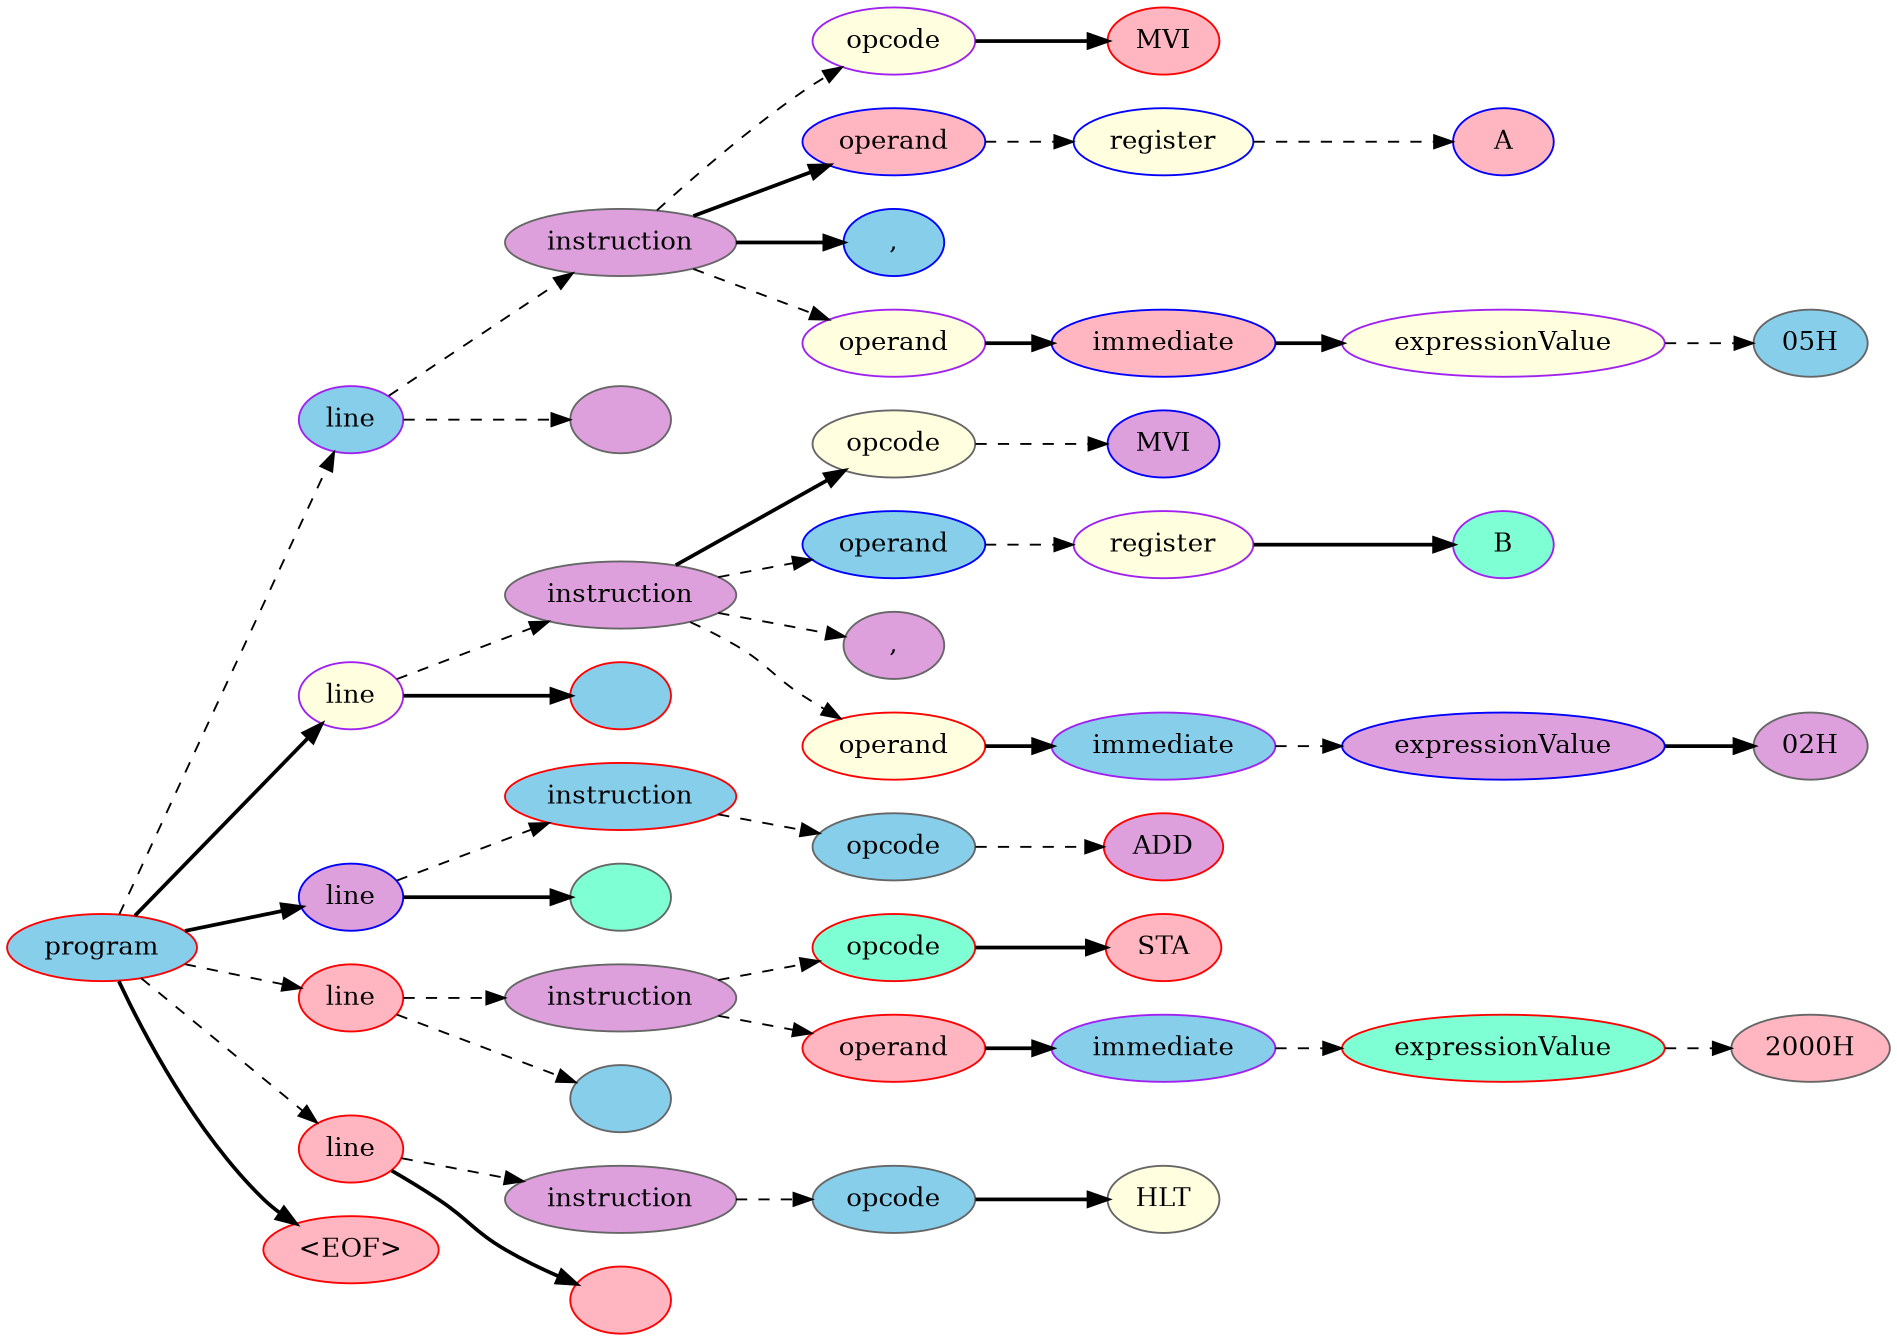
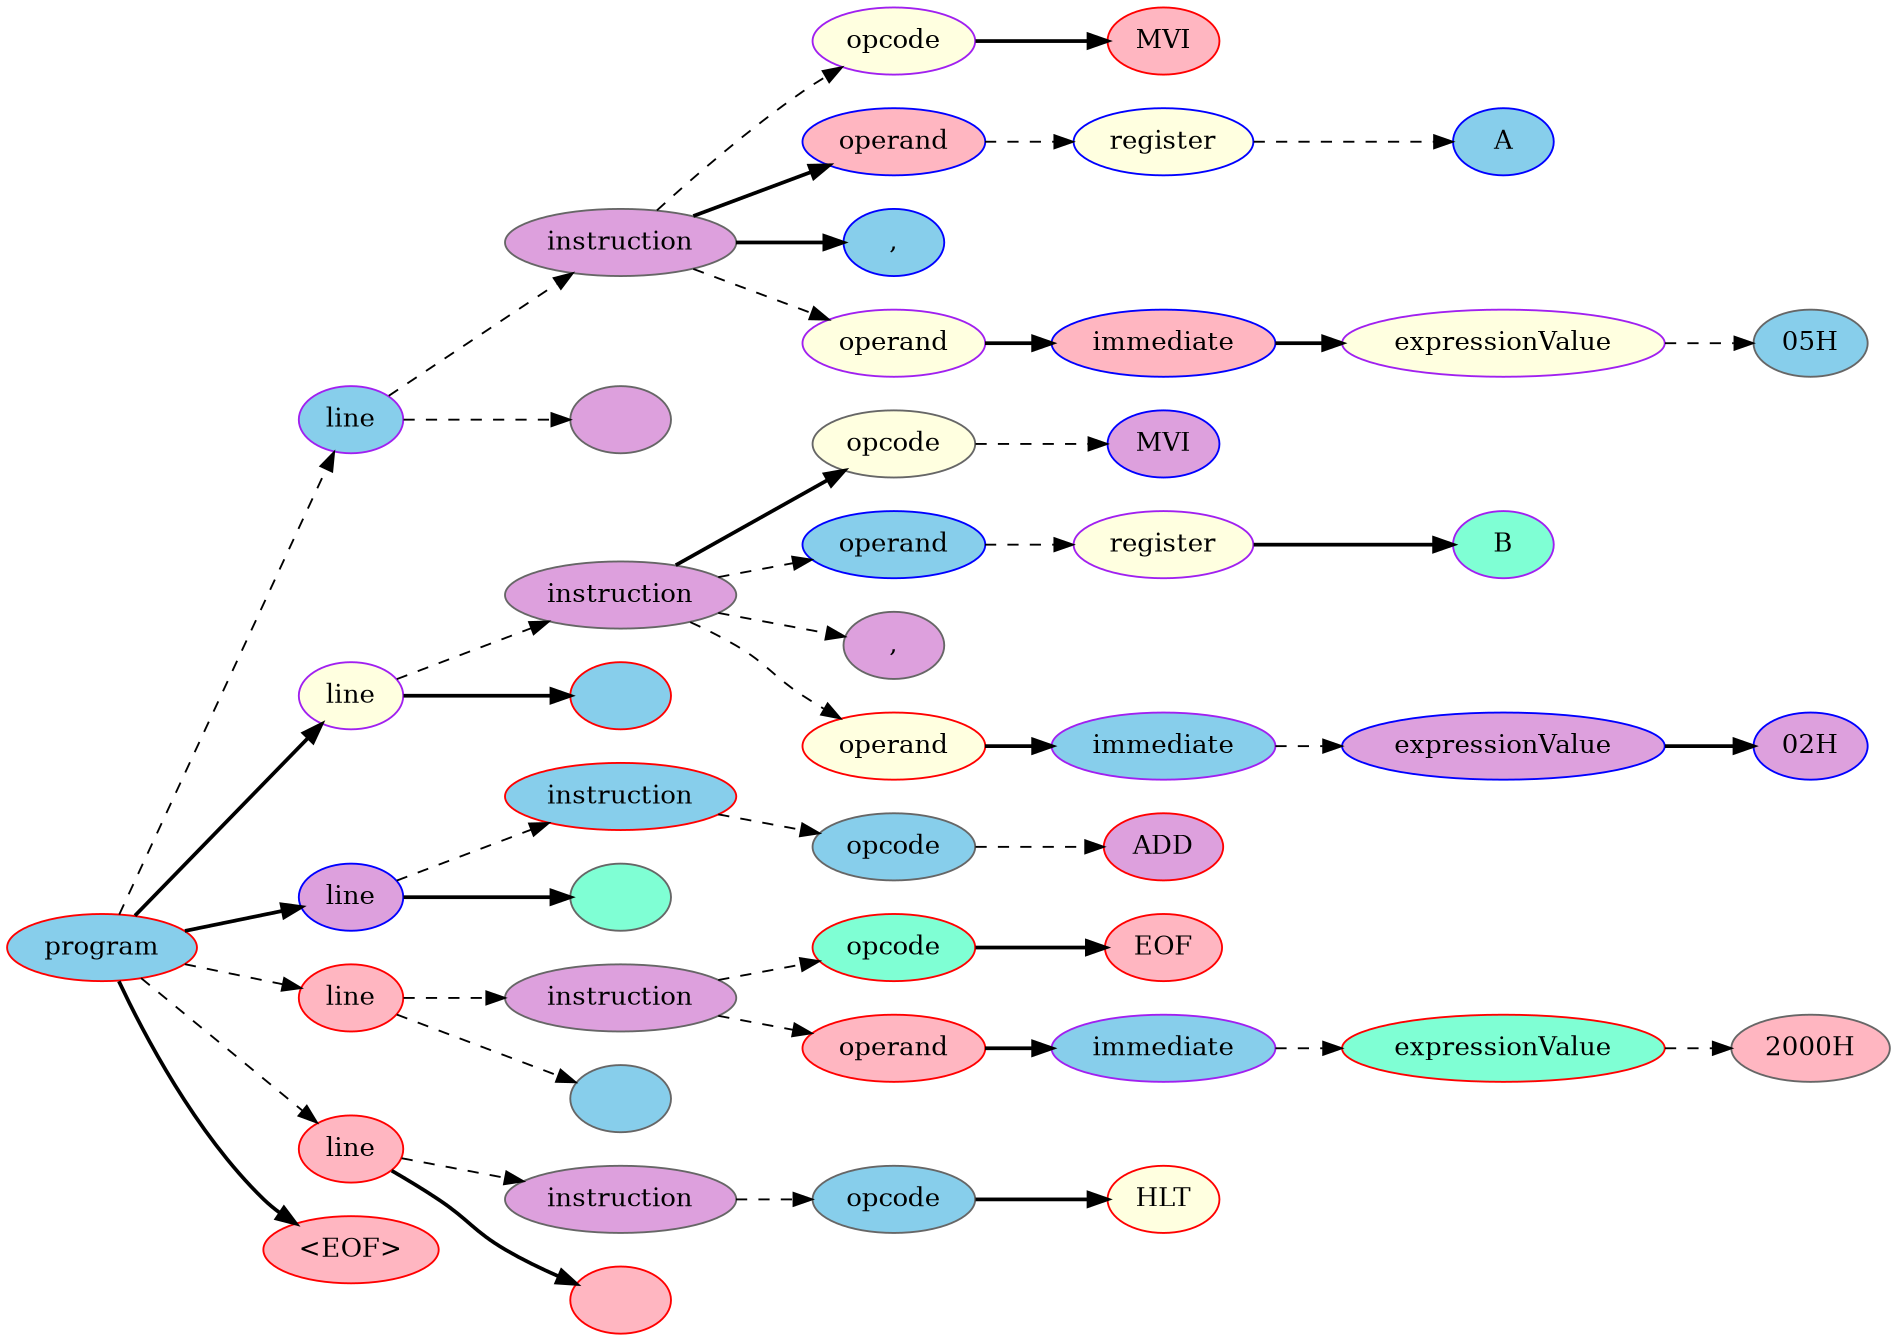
node "A": fillcolor lightpink -> skyblue
node "02H": color gray40 -> blue
node "STA": label "STA" -> "EOF"
node "HLT": color gray40 -> red
